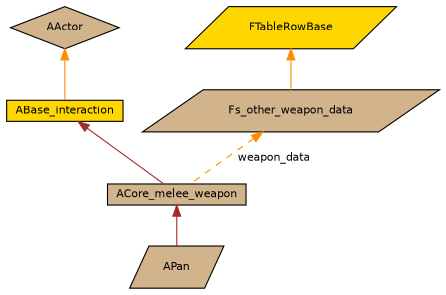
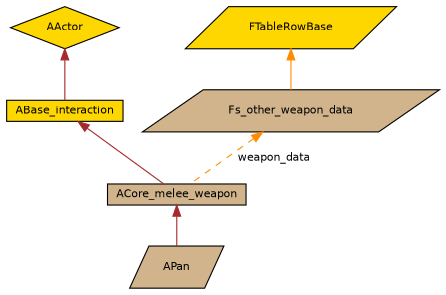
node "AActor": fillcolor tan -> gold
edge "ABase_interaction" -> "AActor": color darkorange -> brown
